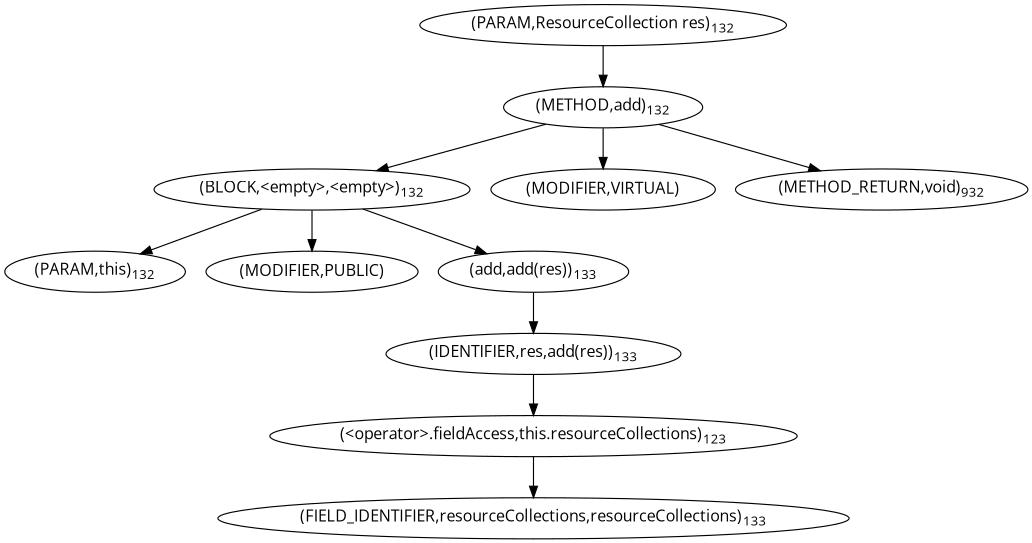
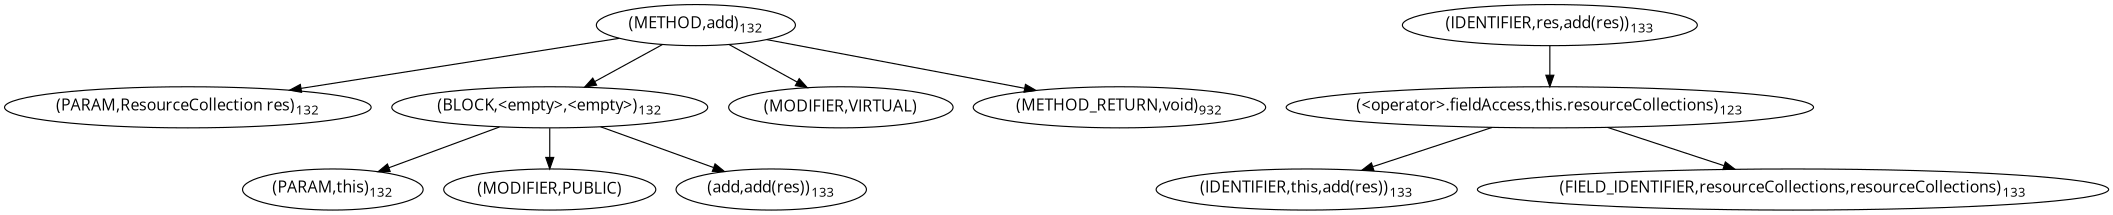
edge "(PARAM,ResourceCollection res)" -> "(METHOD,add)": reversed
node "(IDENTIFIER,this,add(res))": added
edge "(add,add(res))" -> "(IDENTIFIER,res,add(res))": removed
